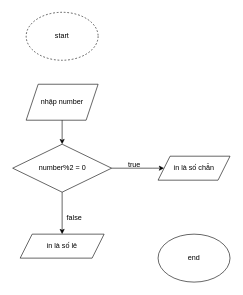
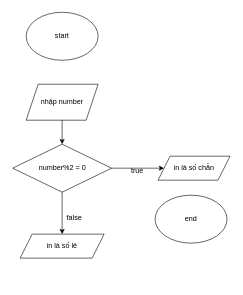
node "start": style dashed -> solid
node "true": moved (134, 165) -> (137, 171)
node "end": moved (194, 258) -> (191, 219)
